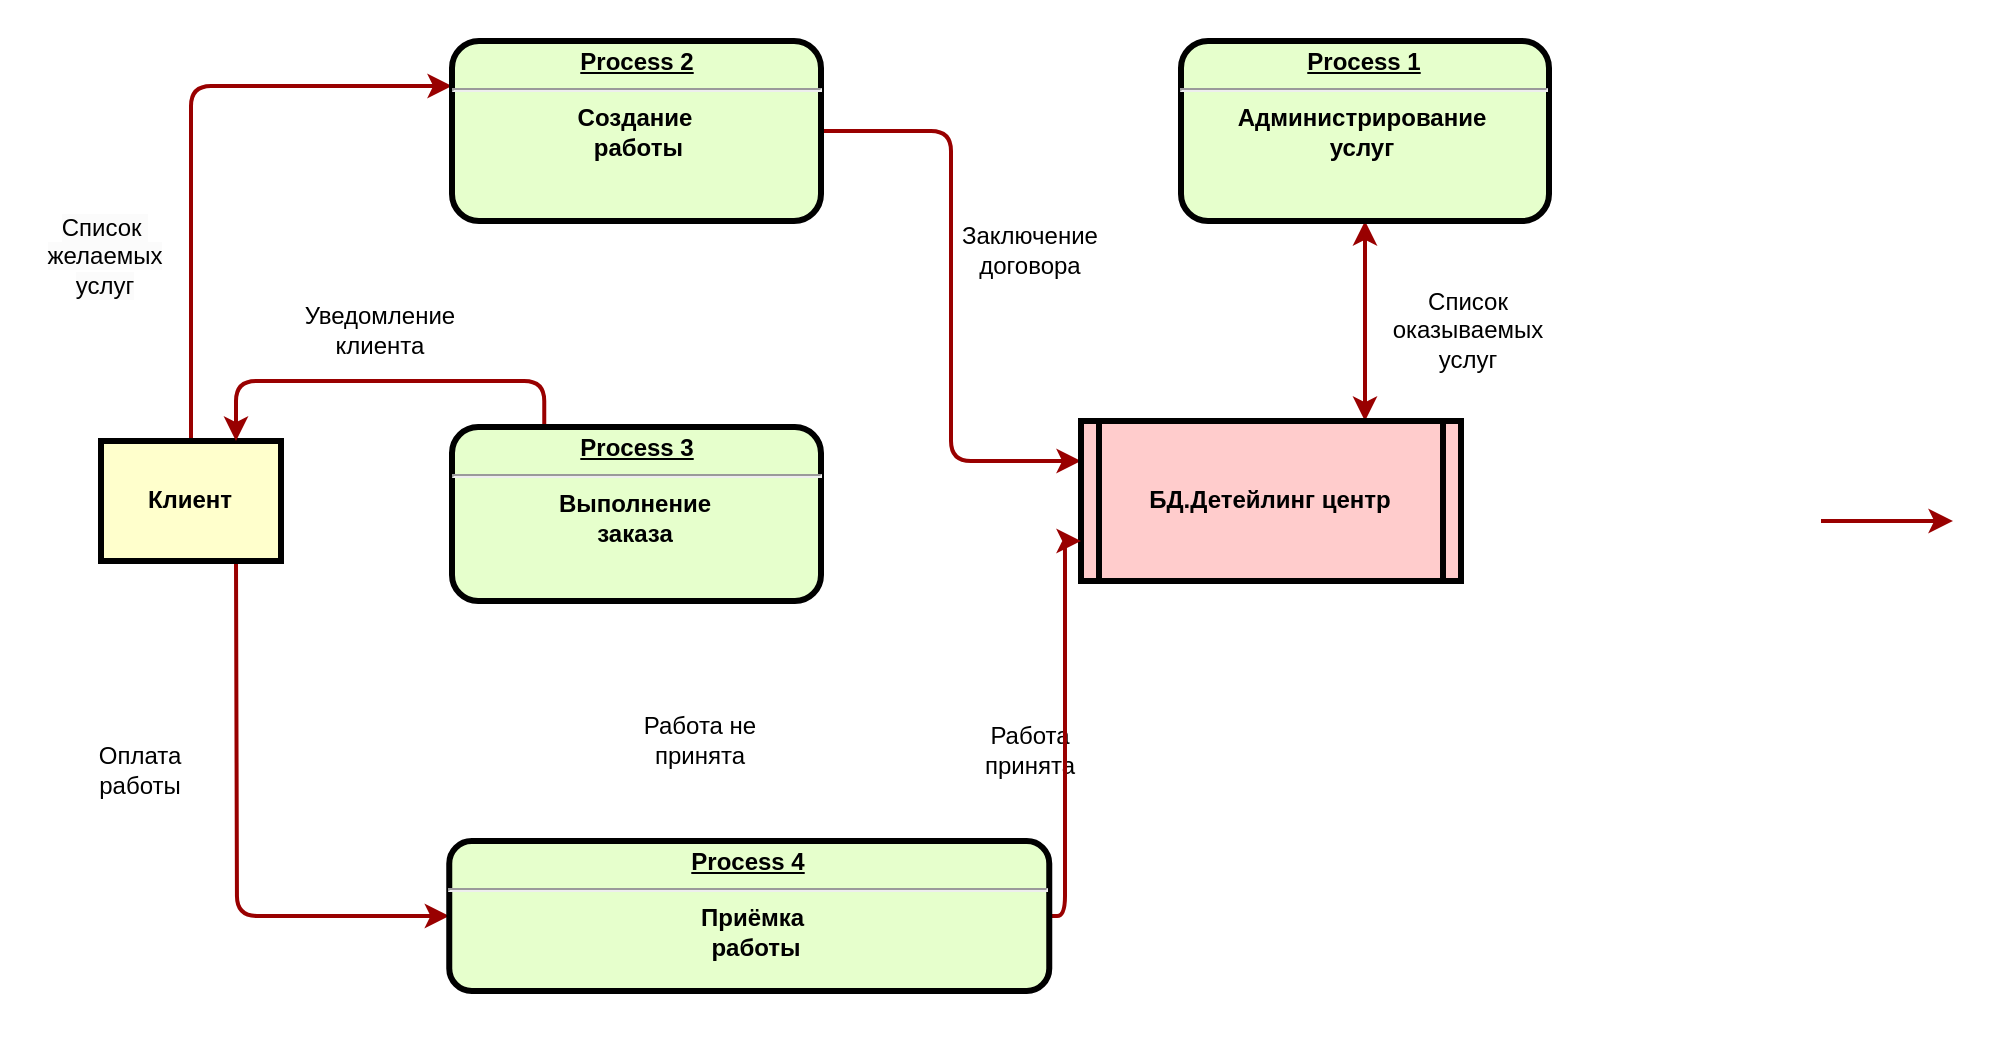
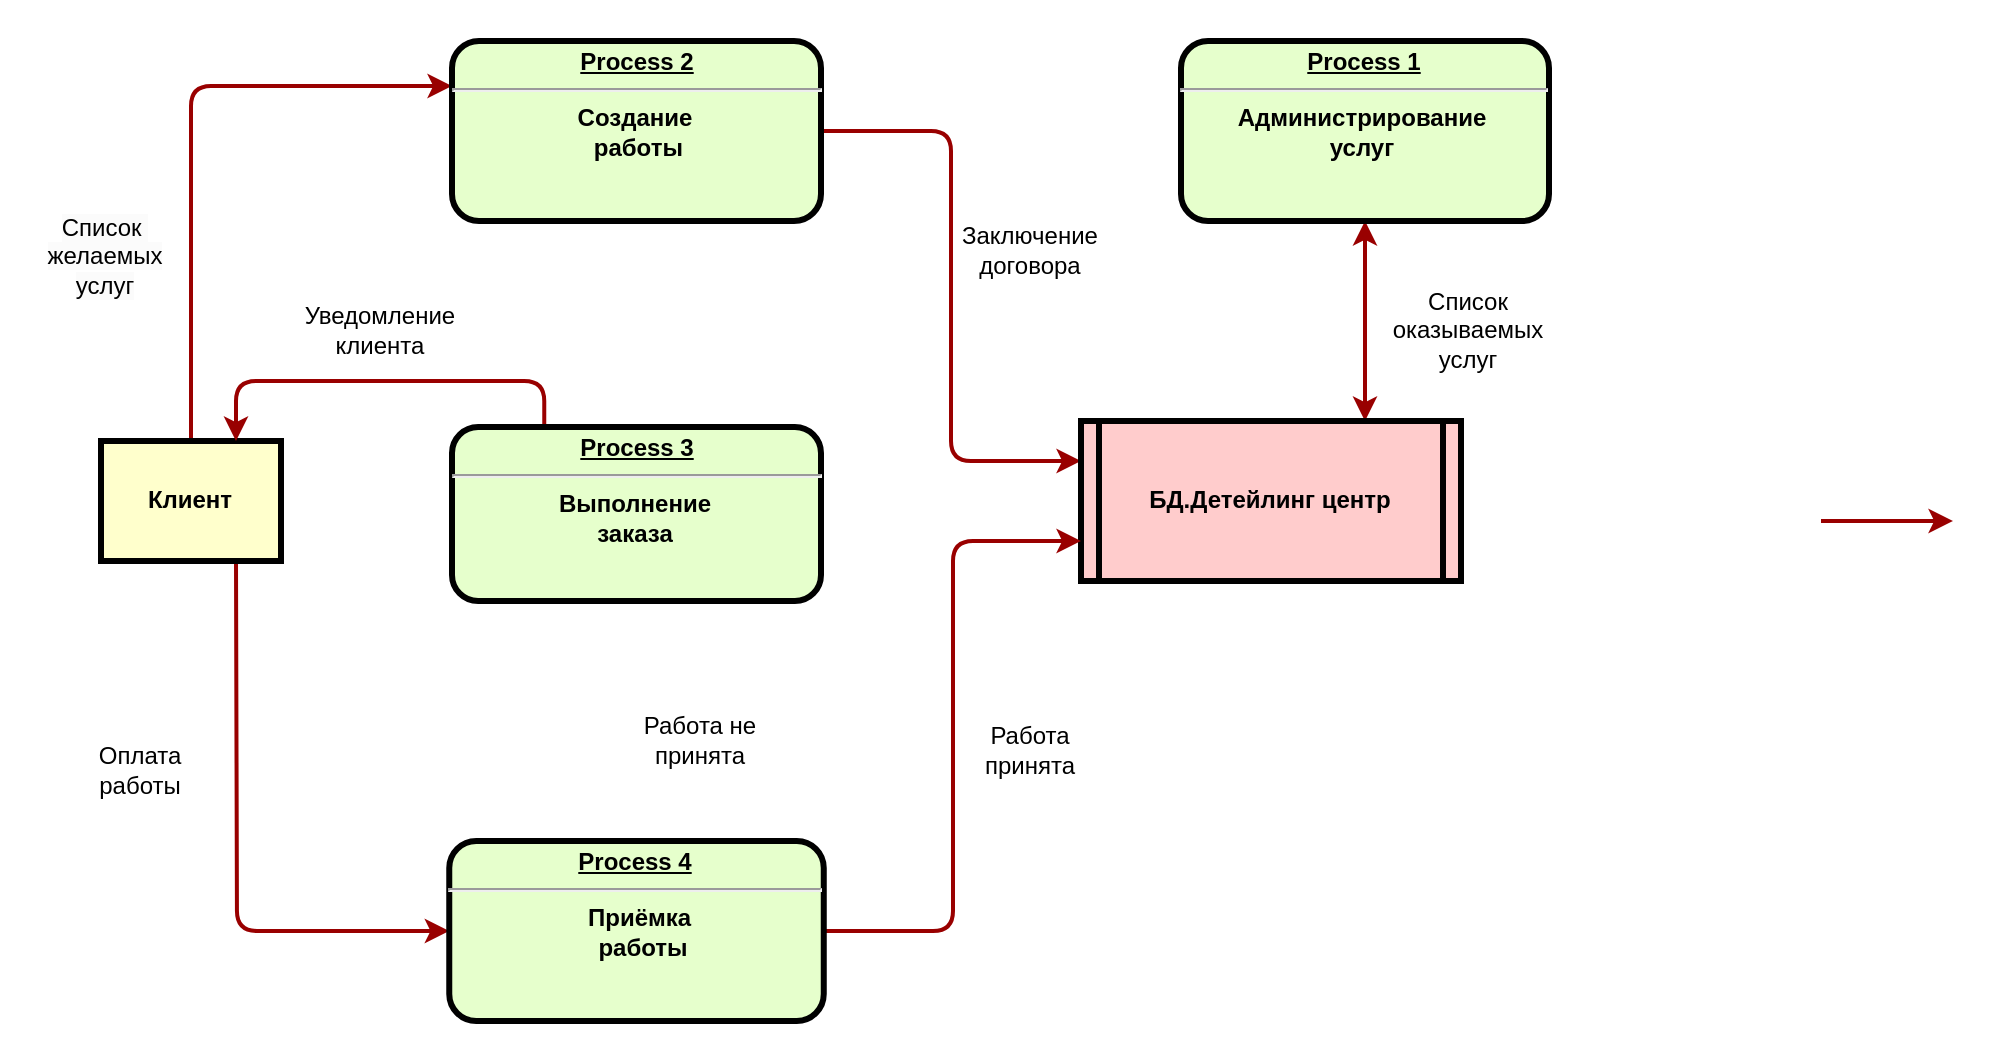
node "Process 4 Приёмка работы": size 600x150 -> 375x180
